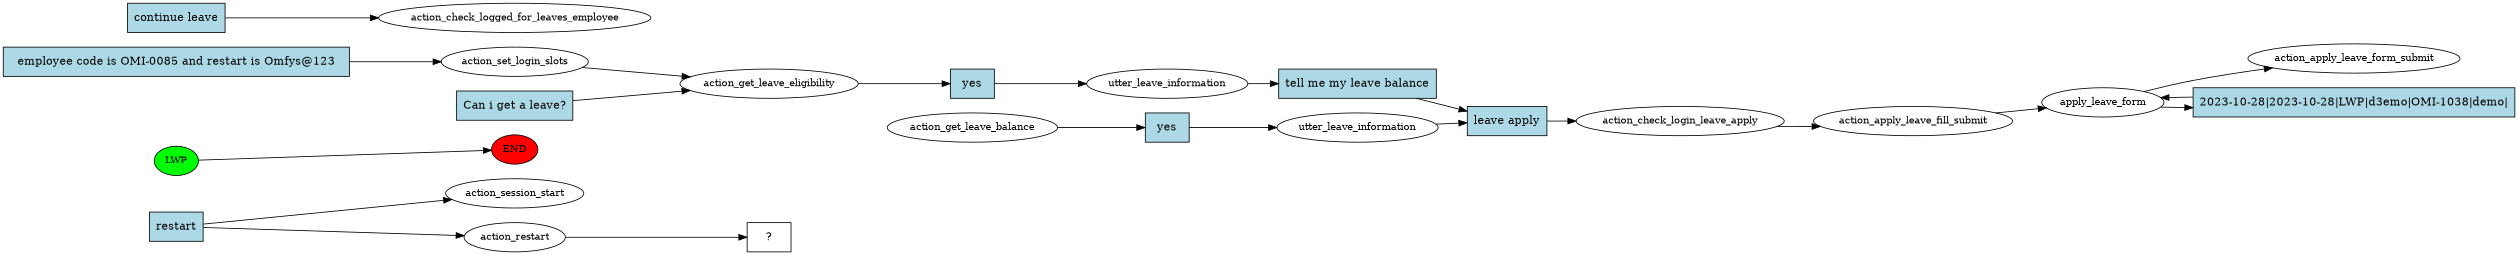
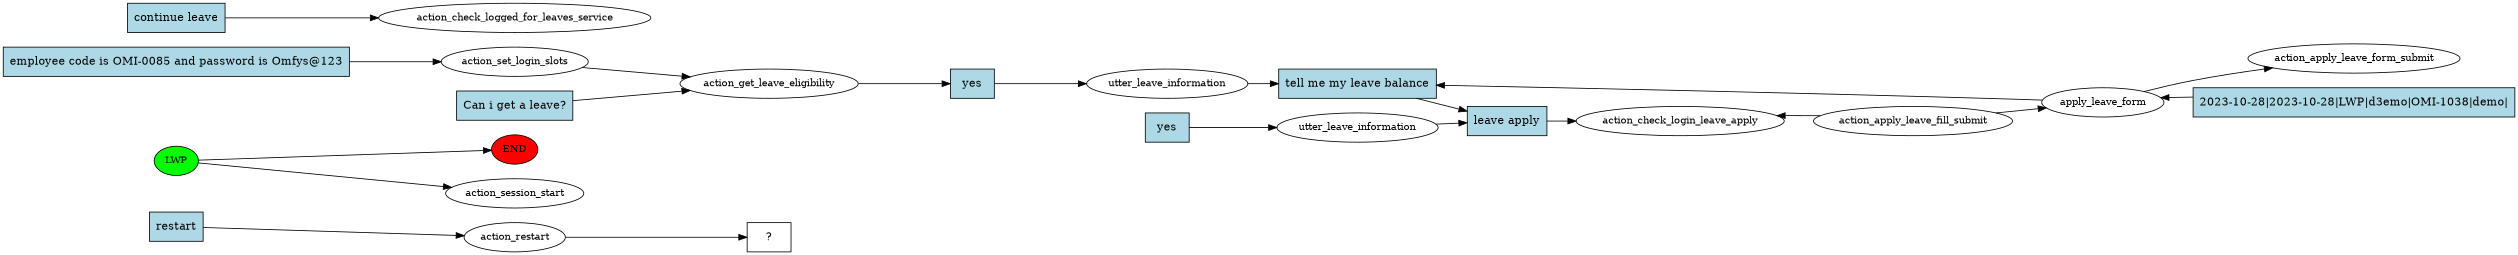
node "action_check_logged_for_leaves_employee": label "action_check_logged_for_leaves_employee" -> "action_check_logged_for_leaves_service"
node "employee code is OMI-0085 and restart is Omfys@123": label "employee code is OMI-0085 and restart is Omfys@123" -> "employee code is OMI-0085 and password is Omfys@123"
edge "apply_leave_form" -> "2023-10-28|2023-10-28|LWP|d3emo|OMI-1038|demo|": now "apply_leave_form" -> "tell me my leave balance"
edge "action_check_login_leave_apply" -> "action_apply_leave_fill_submit": reversed
node "action_get_leave_balance": removed
edge "restart" -> "action_session_start": now "LWP" -> "action_session_start"
